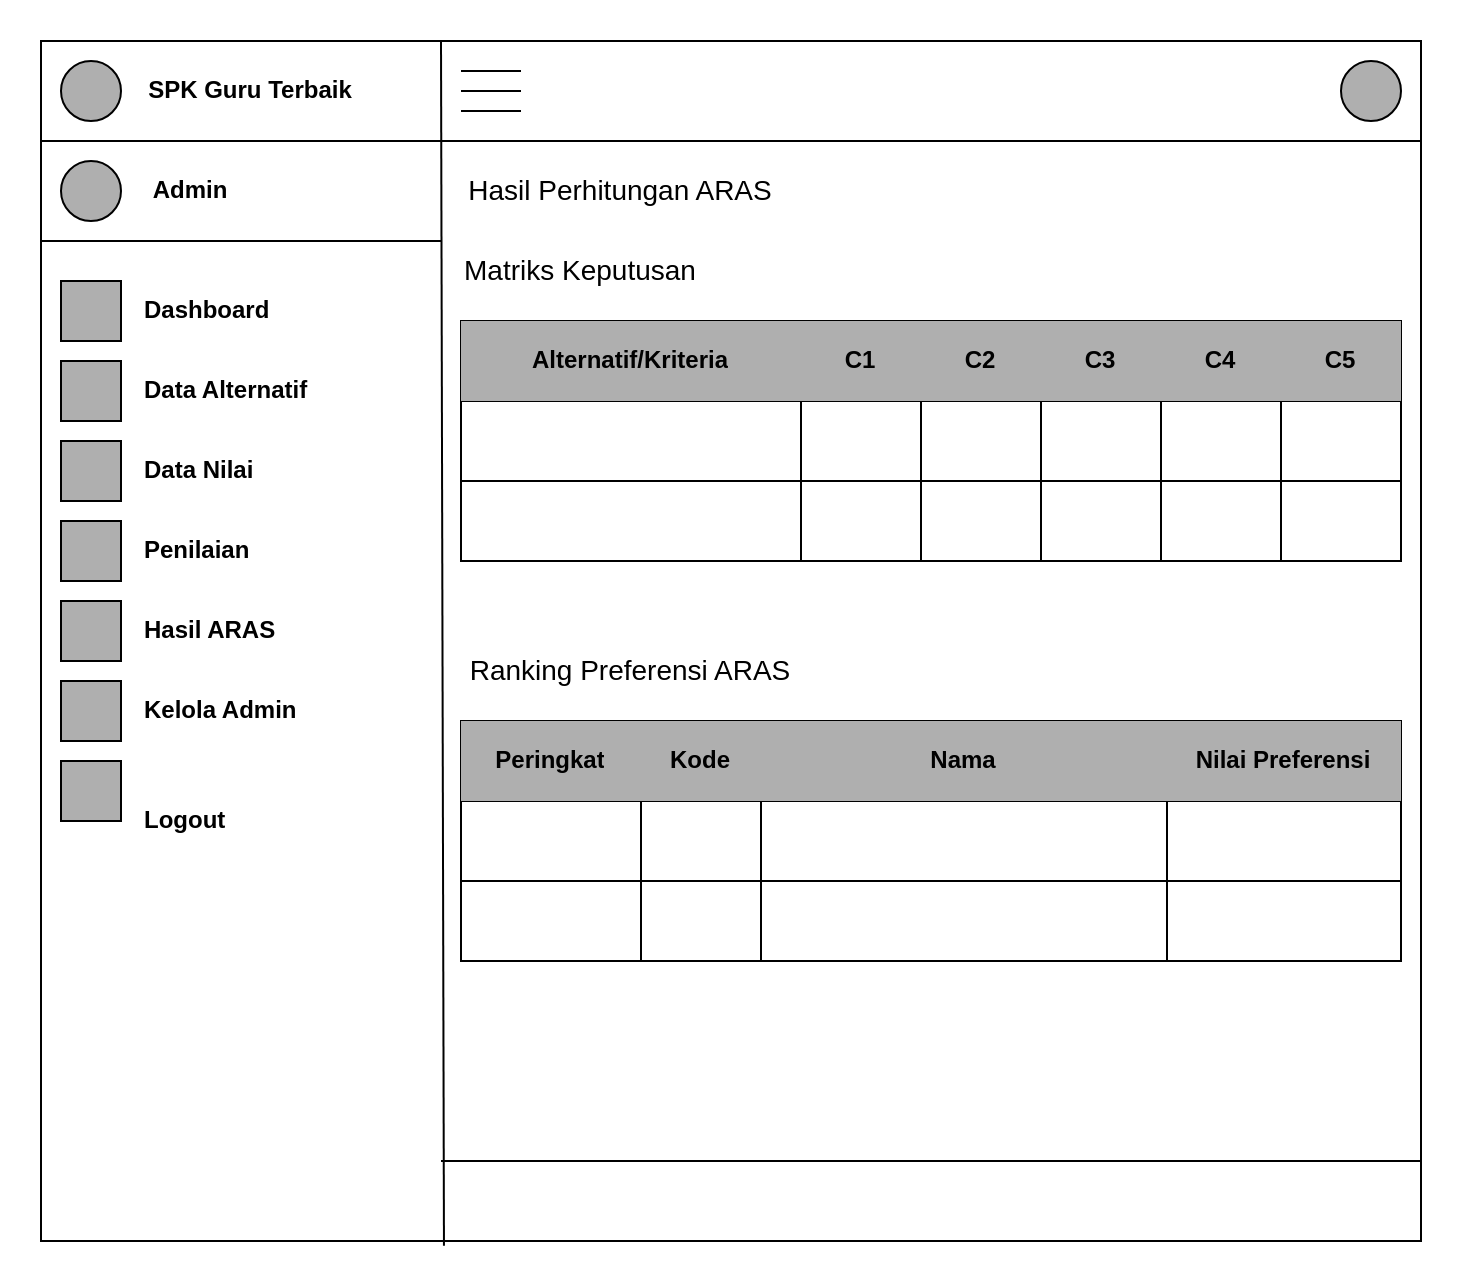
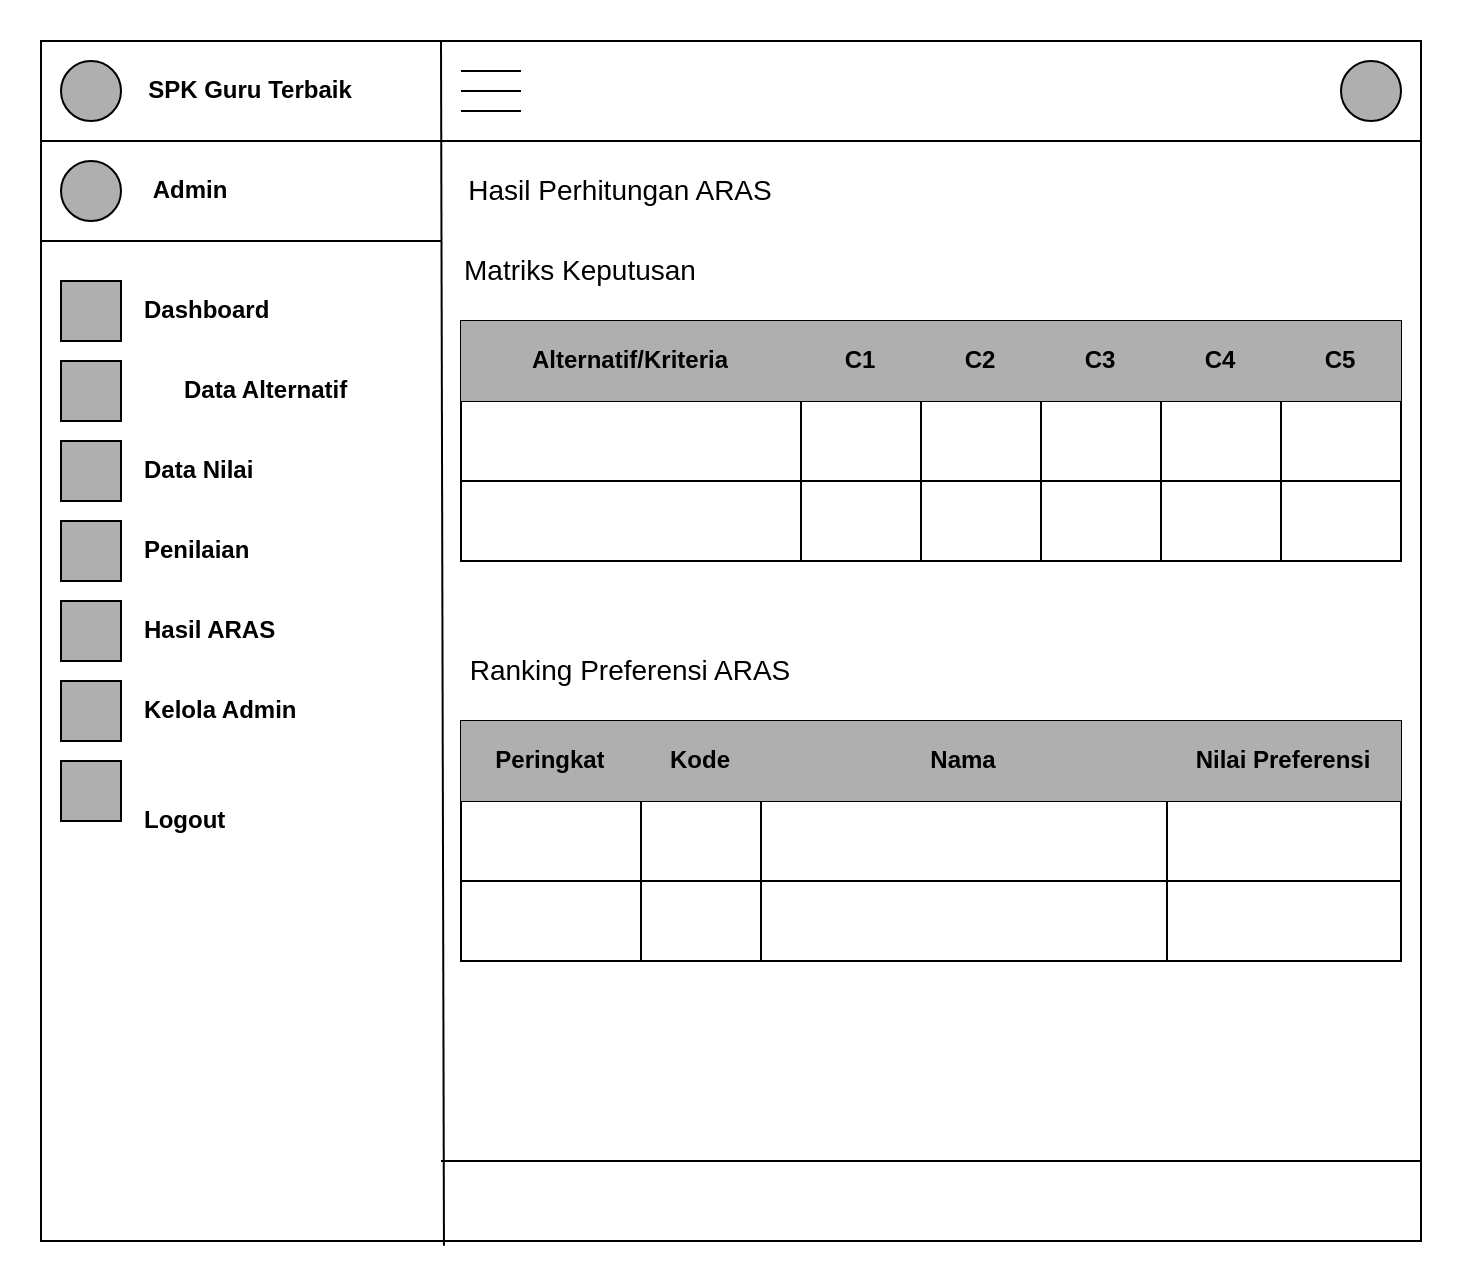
node "Data Alternatif": moved (251, 391) -> (291, 391)
